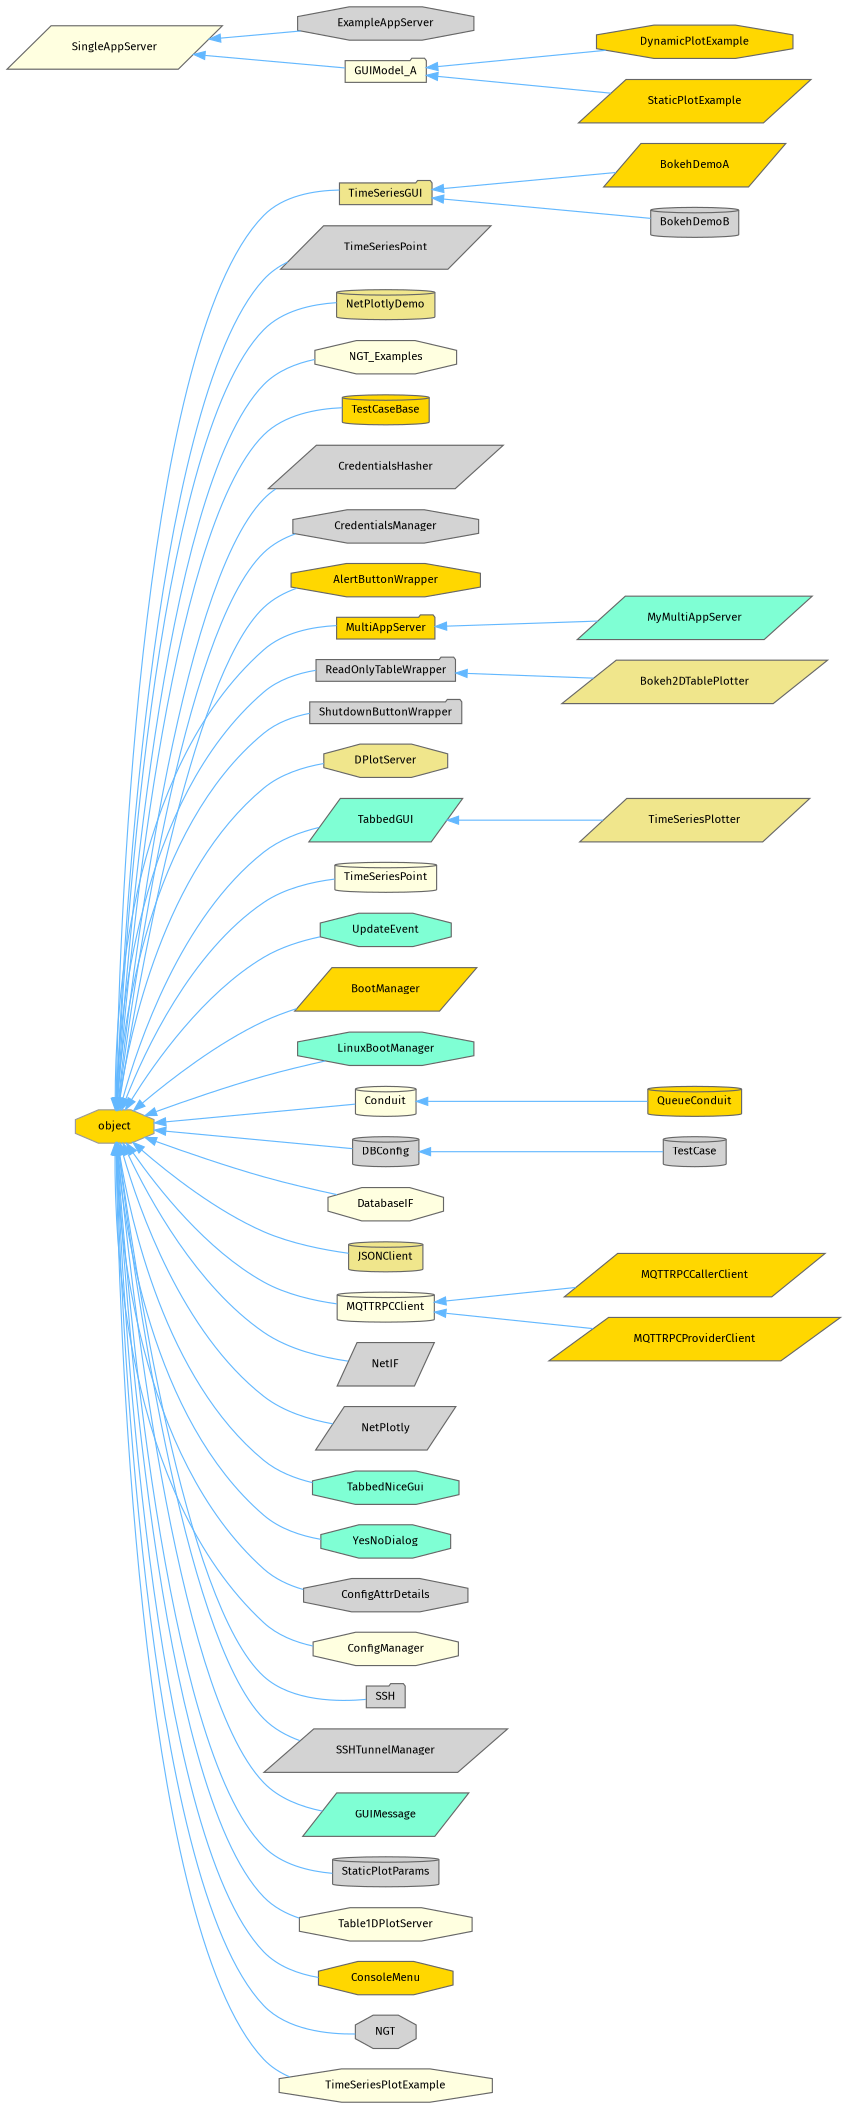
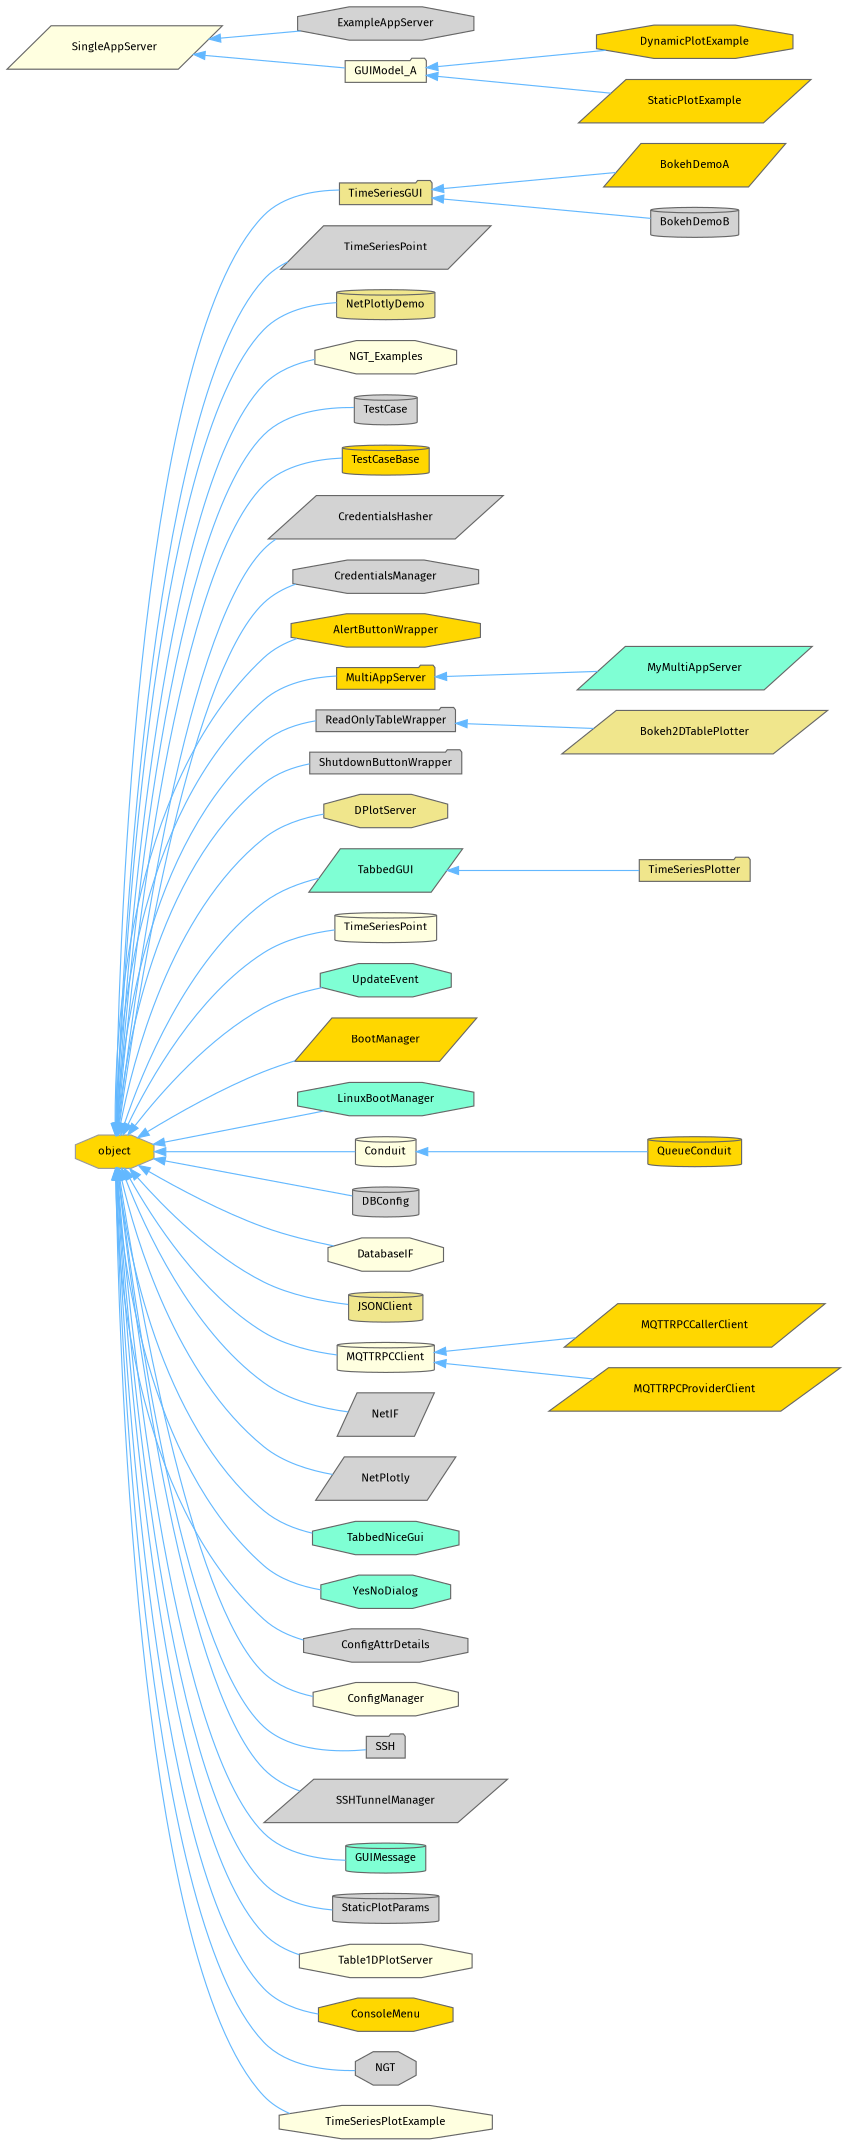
node "TimeSeriesPlotter": shape parallelogram -> folder
edge "TestCase" -> "DBConfig": now "TestCase" -> "object"
node "GUIMessage": shape parallelogram -> cylinder
